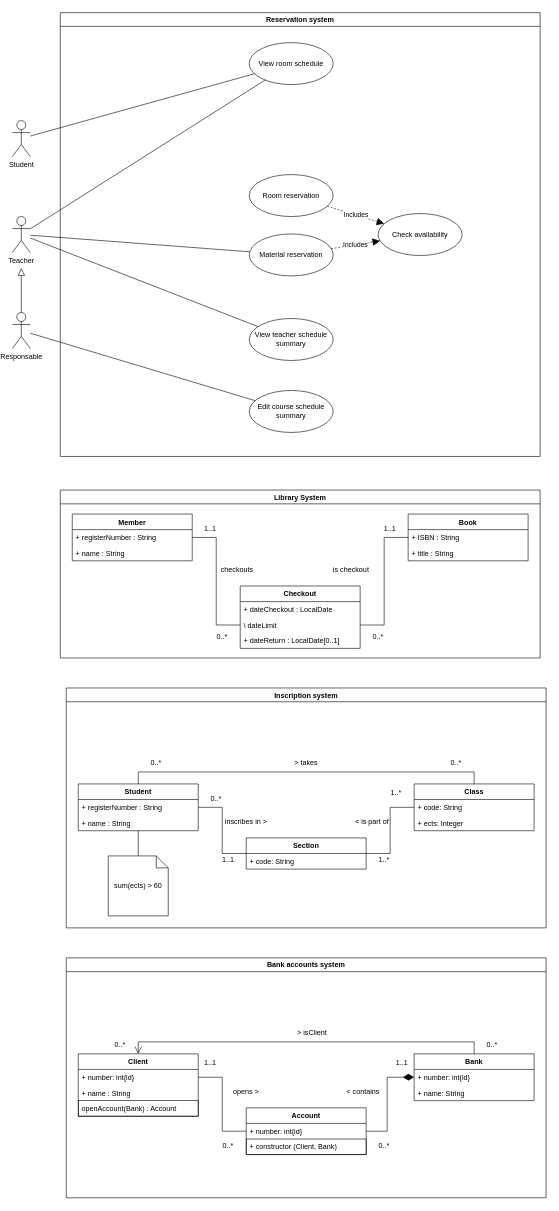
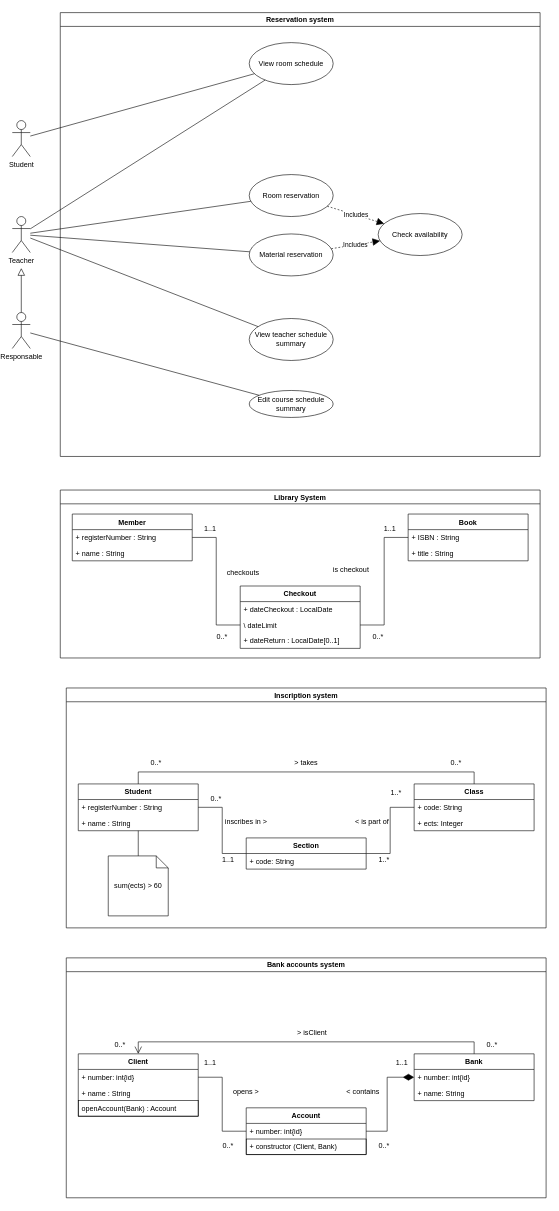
edge "Room reservation" -- "Teacher": added
node "Edit course schedule summary": size 84x42 -> 84x27
node "checkouts": moved (237, 570) -> (243, 573)
